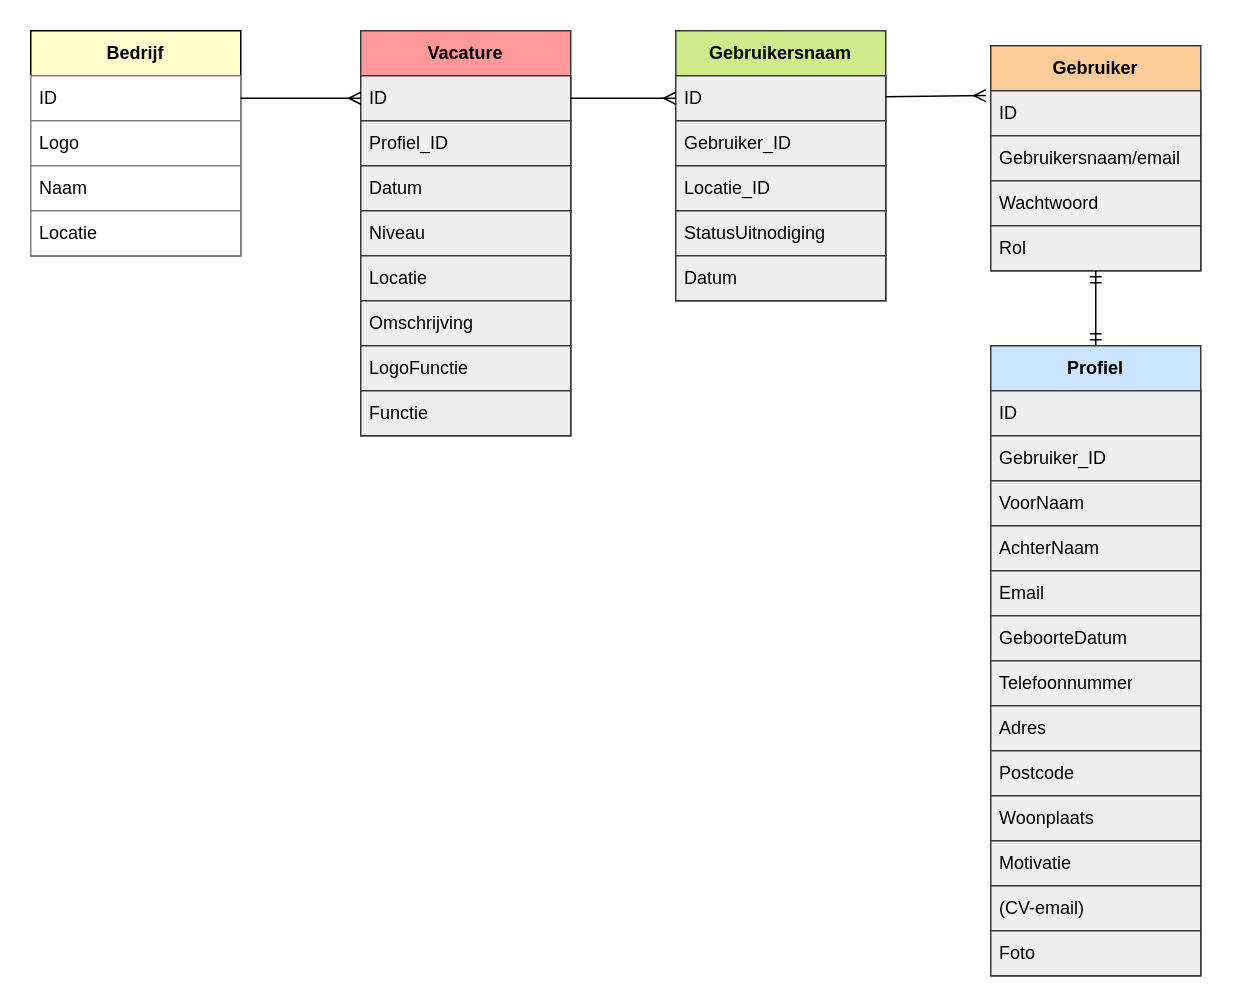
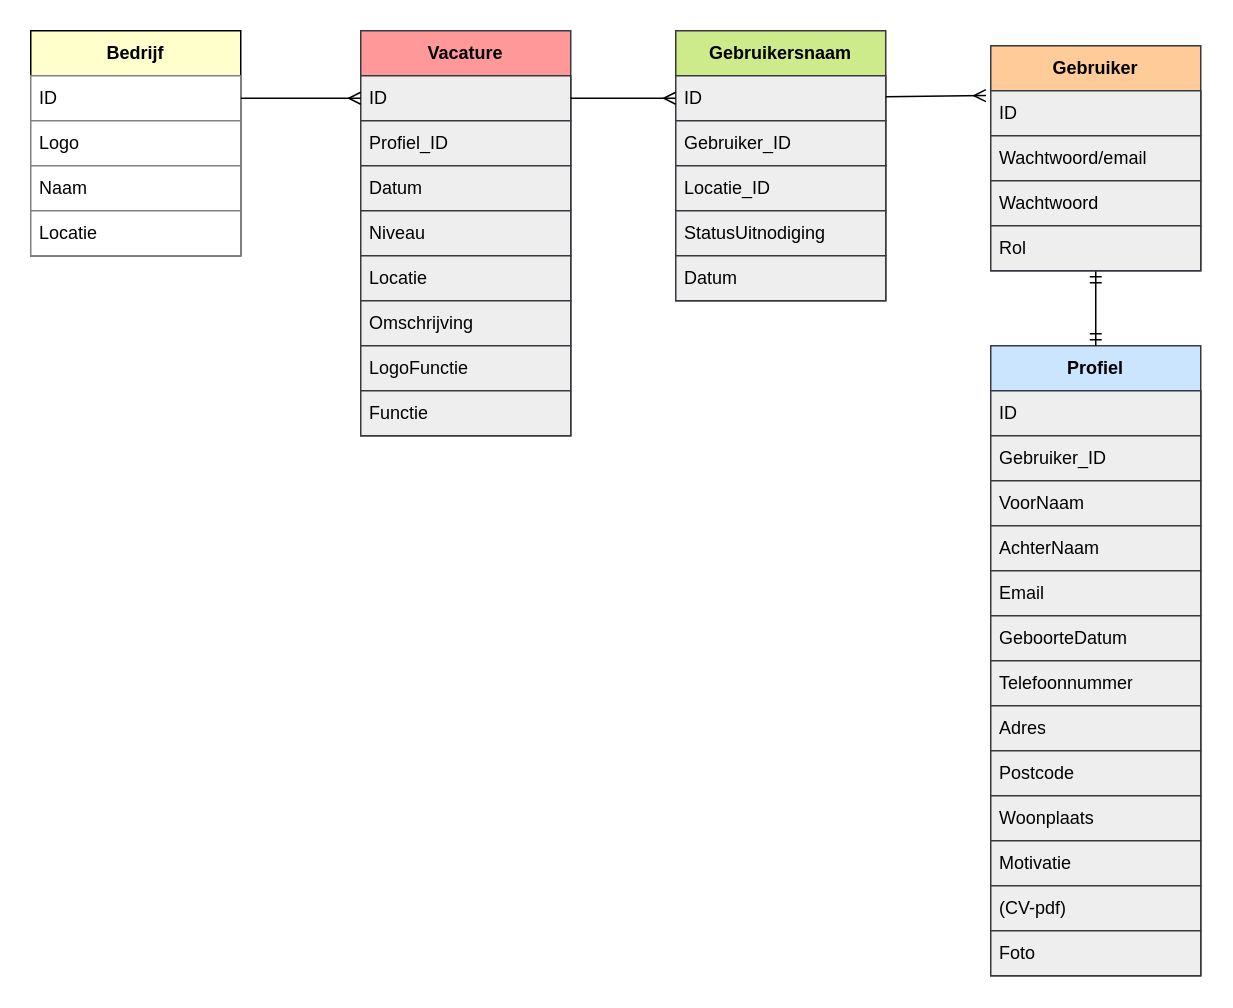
node "Gebruikersnaam/email": label "Gebruikersnaam/email" -> "Wachtwoord/email"
node "(CV-email)": label "(CV-email)" -> "(CV-pdf)"
